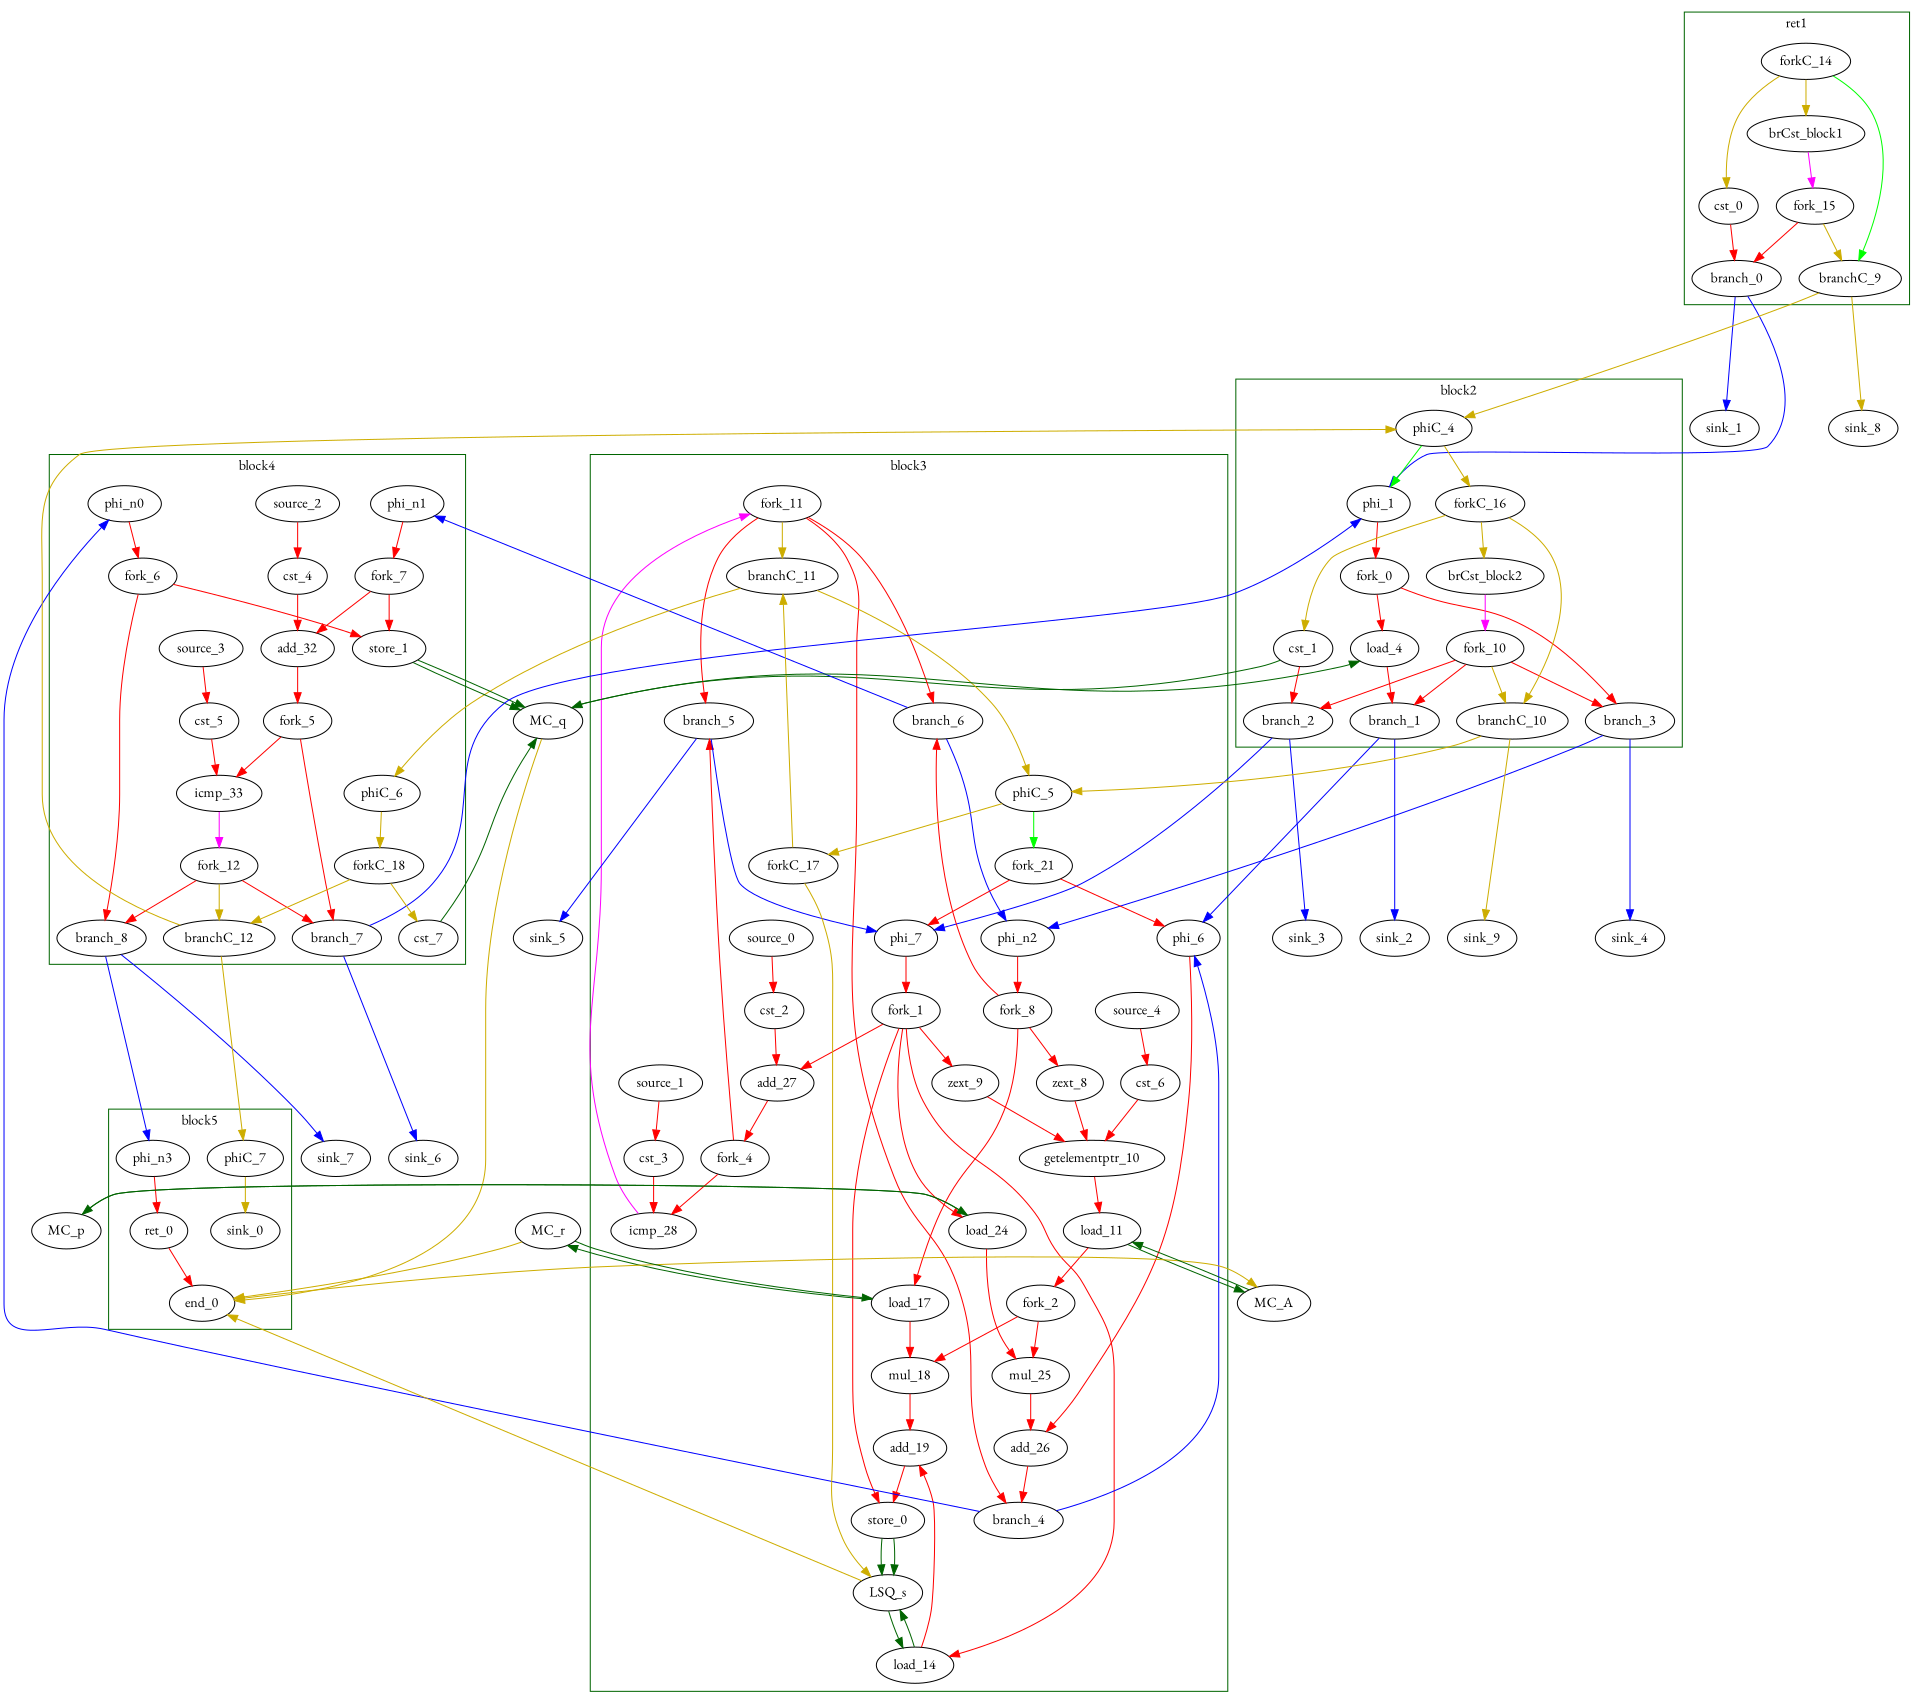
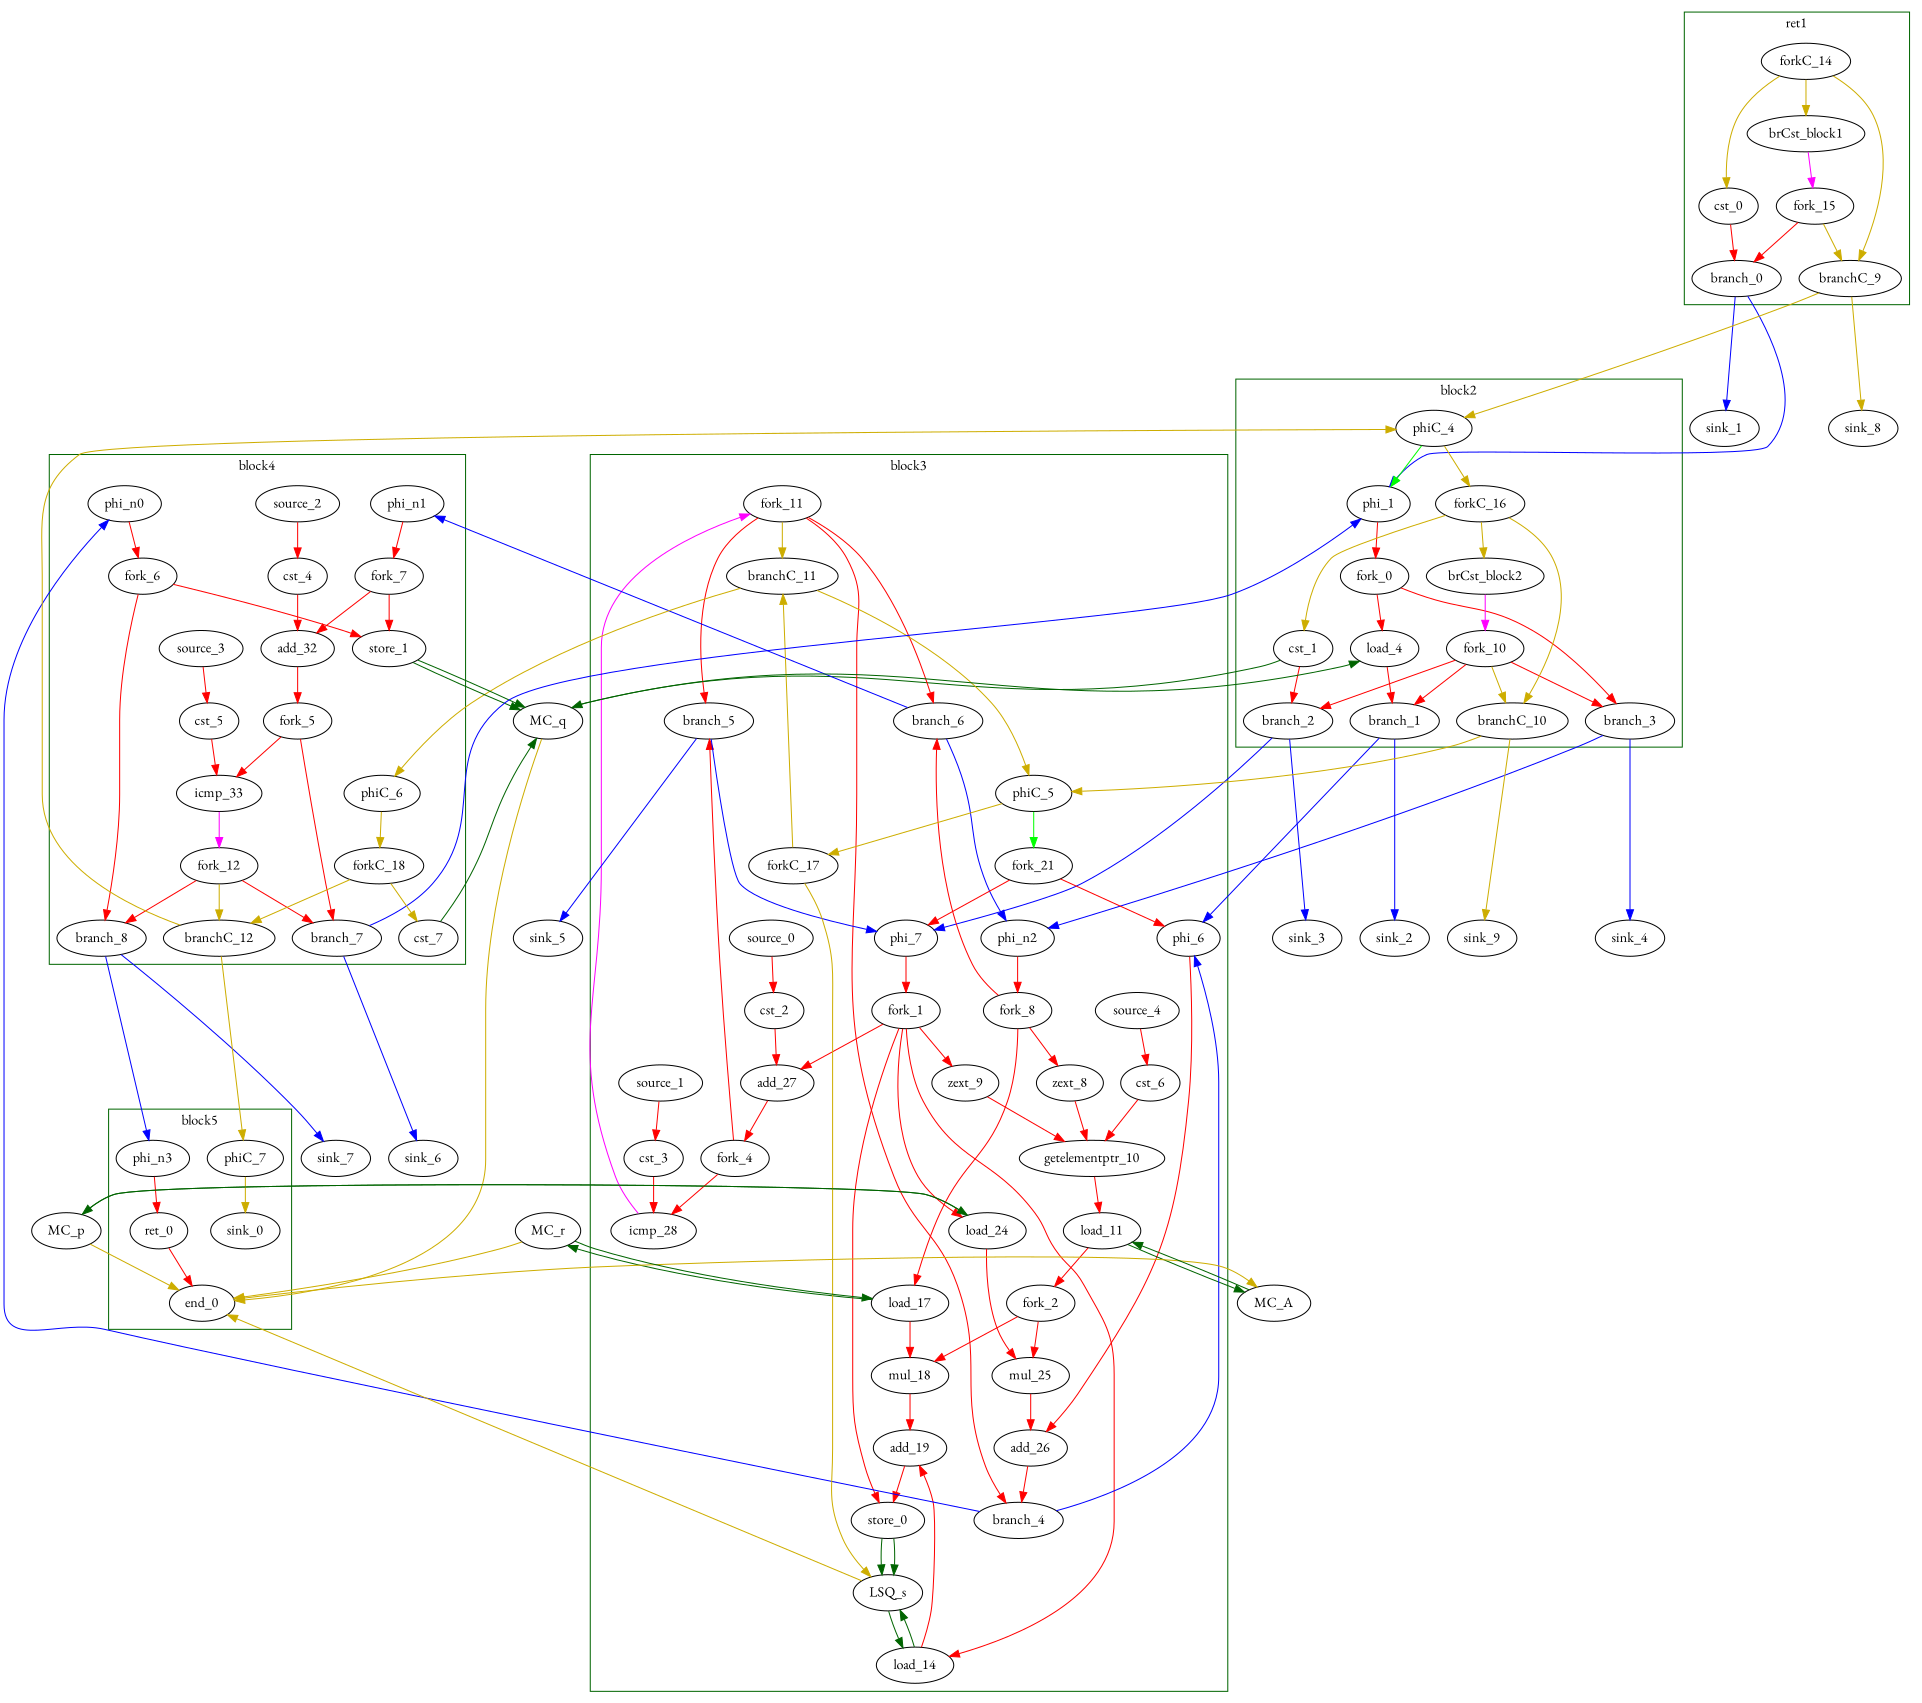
edge "forkC_14" -> "branchC_9": color green -> gold3
edge "MC_p" -> "end_0": added
